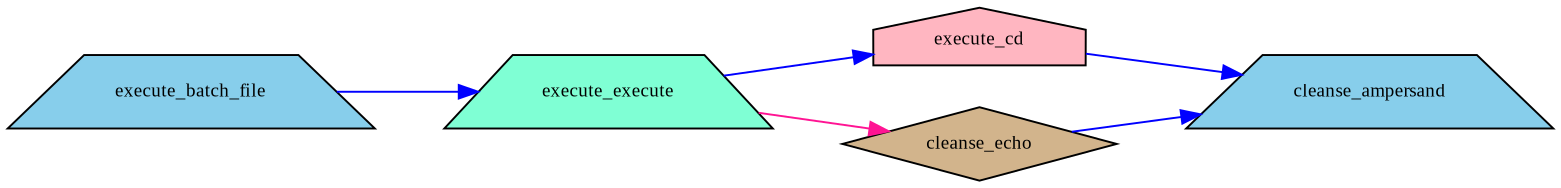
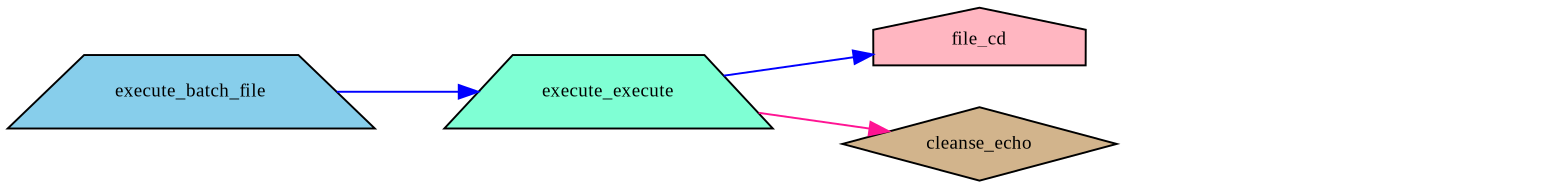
node "execute_cd": label "execute_cd" -> "file_cd"
node "cleanse_ampersand": removed
